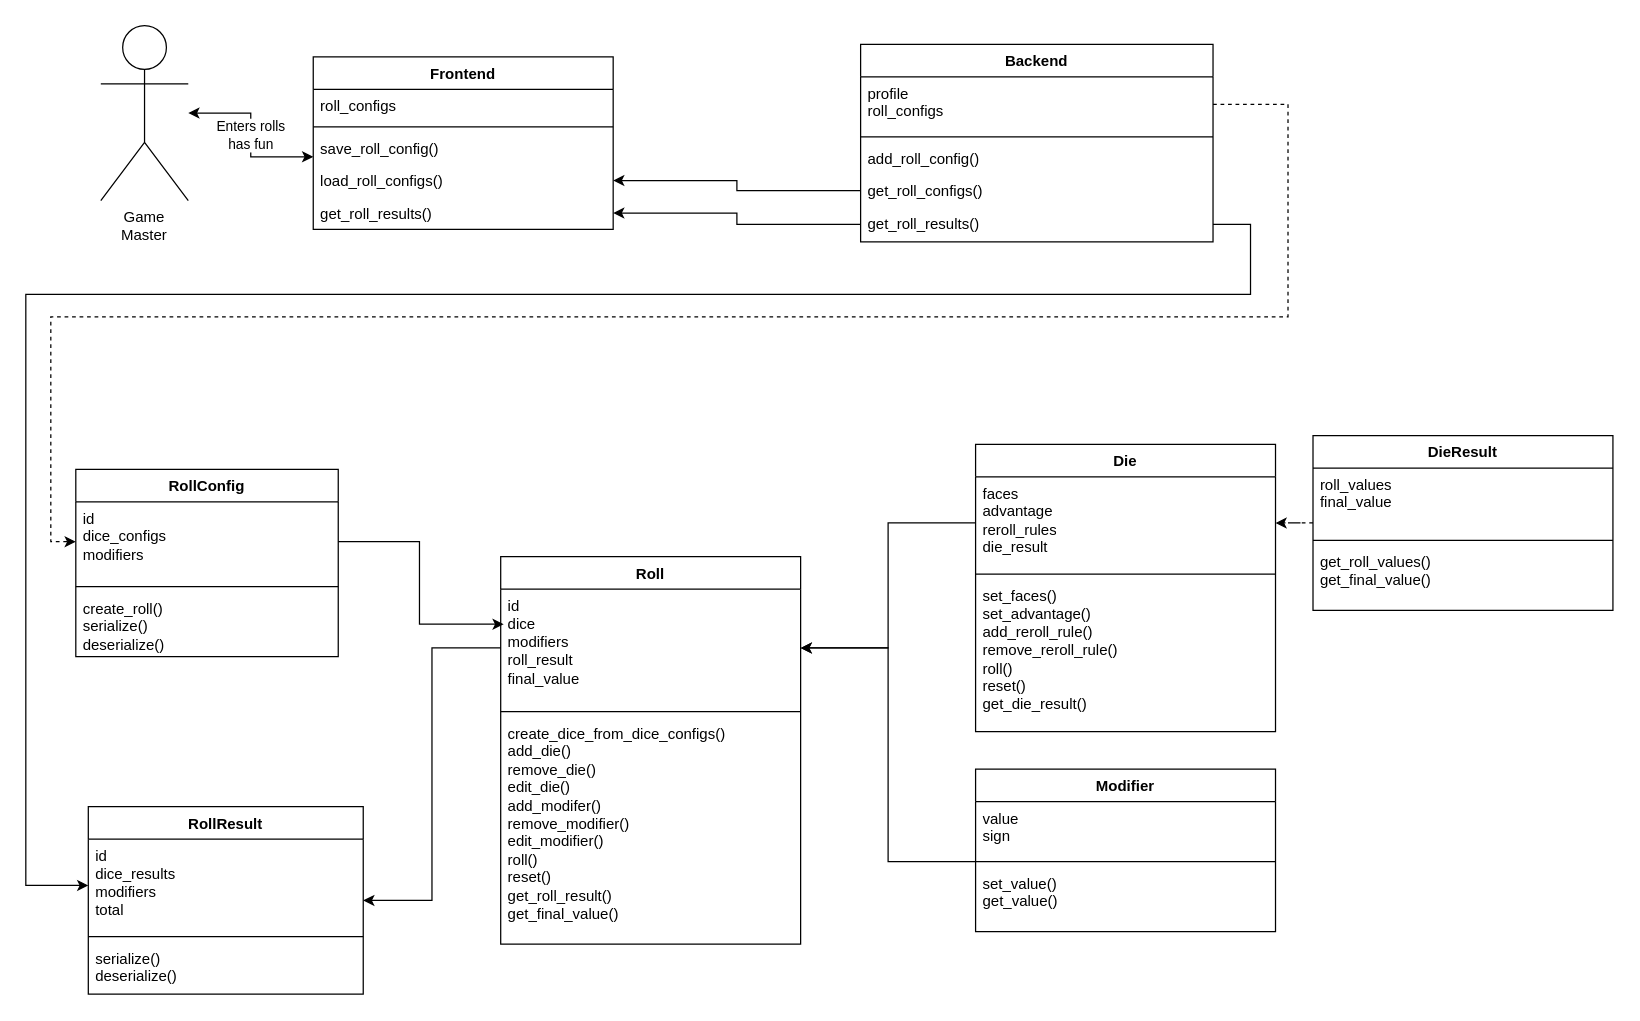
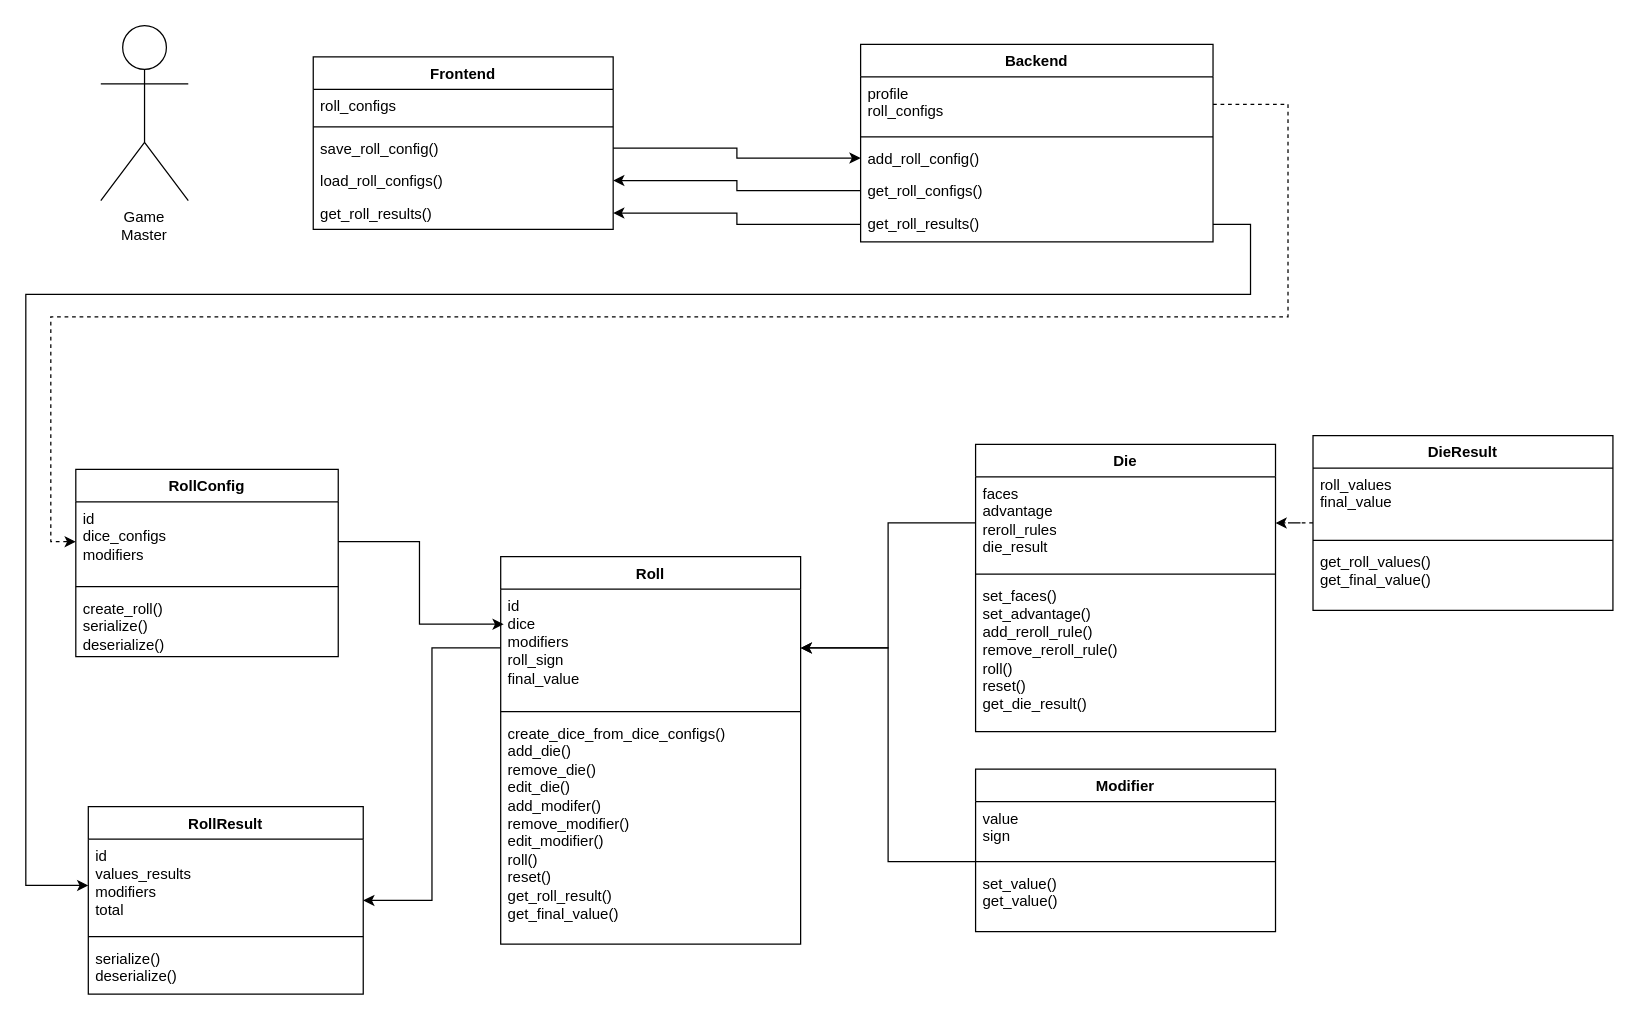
edge "Game Master" -- "save_roll_config()": removed, label "Enters rolls has fun"
edge "save_roll_config()" -> "add_roll_config()": added
node "id dice modifiers roll_result final_value": label "id dice modifiers roll_result final_value" -> "id dice modifiers roll_sign final_value"
node "id dice_results modifiers total": label "id dice_results modifiers total" -> "id values_results modifiers total"
